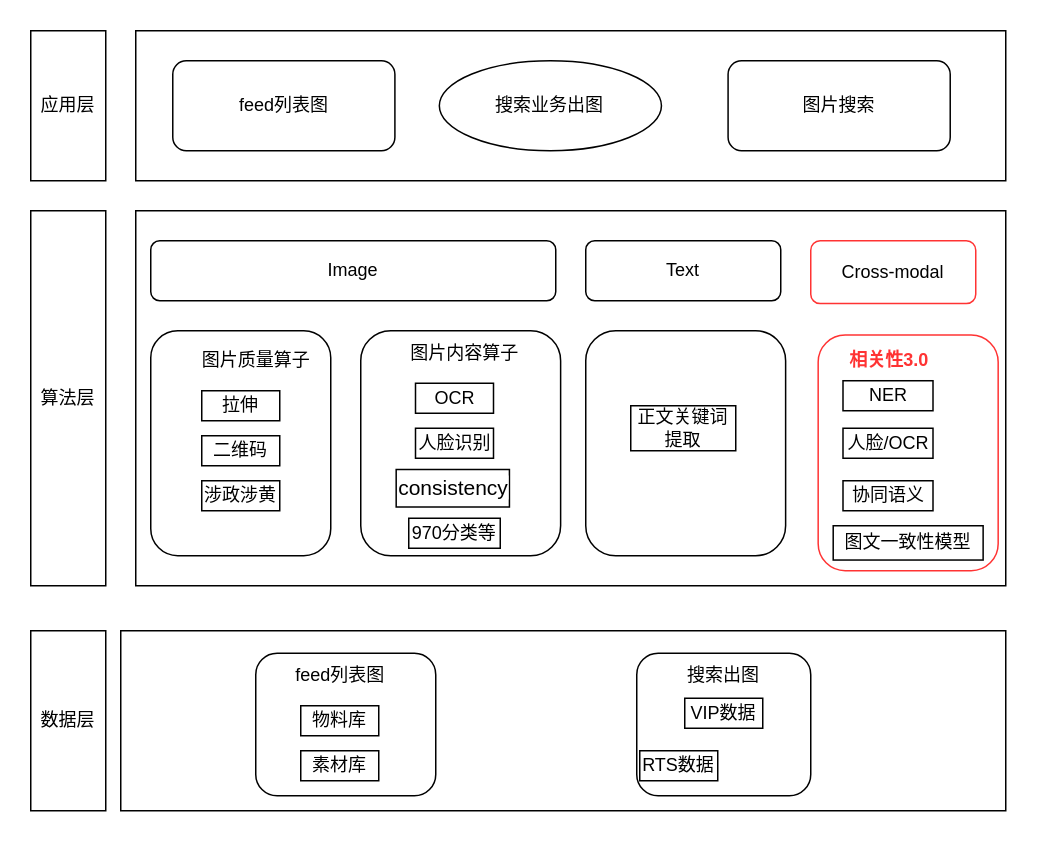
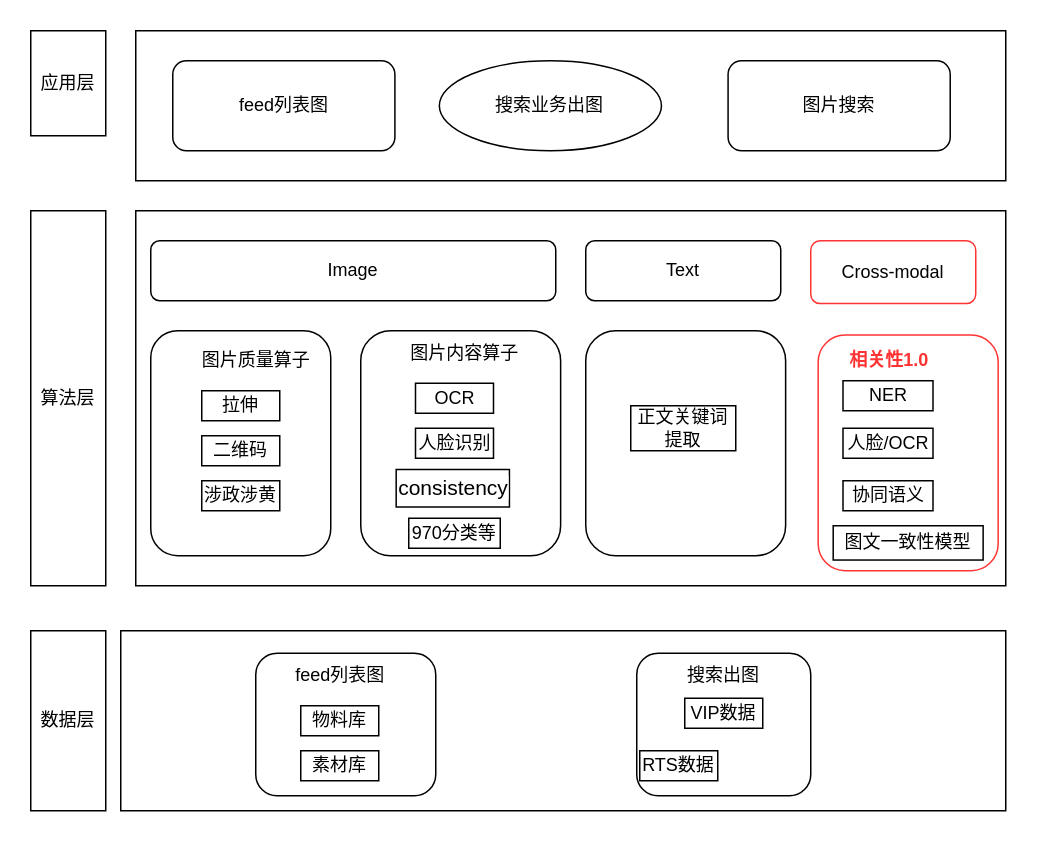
node "应用层": size 75x150 -> 75x105
node "相关性3.0": label "相关性3.0" -> "相关性1.0"
